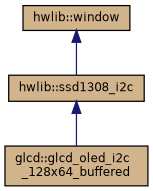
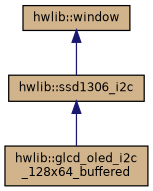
node "hwlib::ssd1308_i2c": label "hwlib::ssd1308_i2c" -> "hwlib::ssd1306_i2c"
node "glcd::glcd_oled_i2c _128x64_buffered": label "glcd::glcd_oled_i2c _128x64_buffered" -> "hwlib::glcd_oled_i2c _128x64_buffered"
